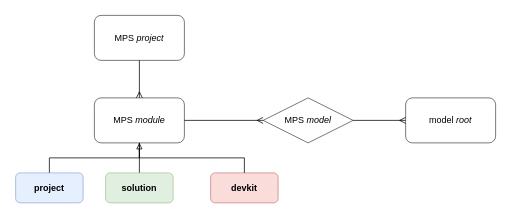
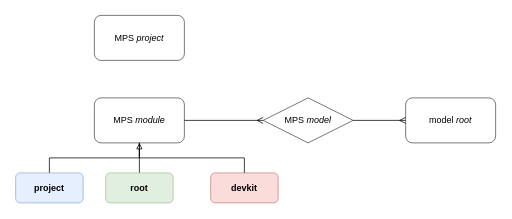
edge "MPS project" -> "MPS module": removed
node "solution": label "solution" -> "root"
